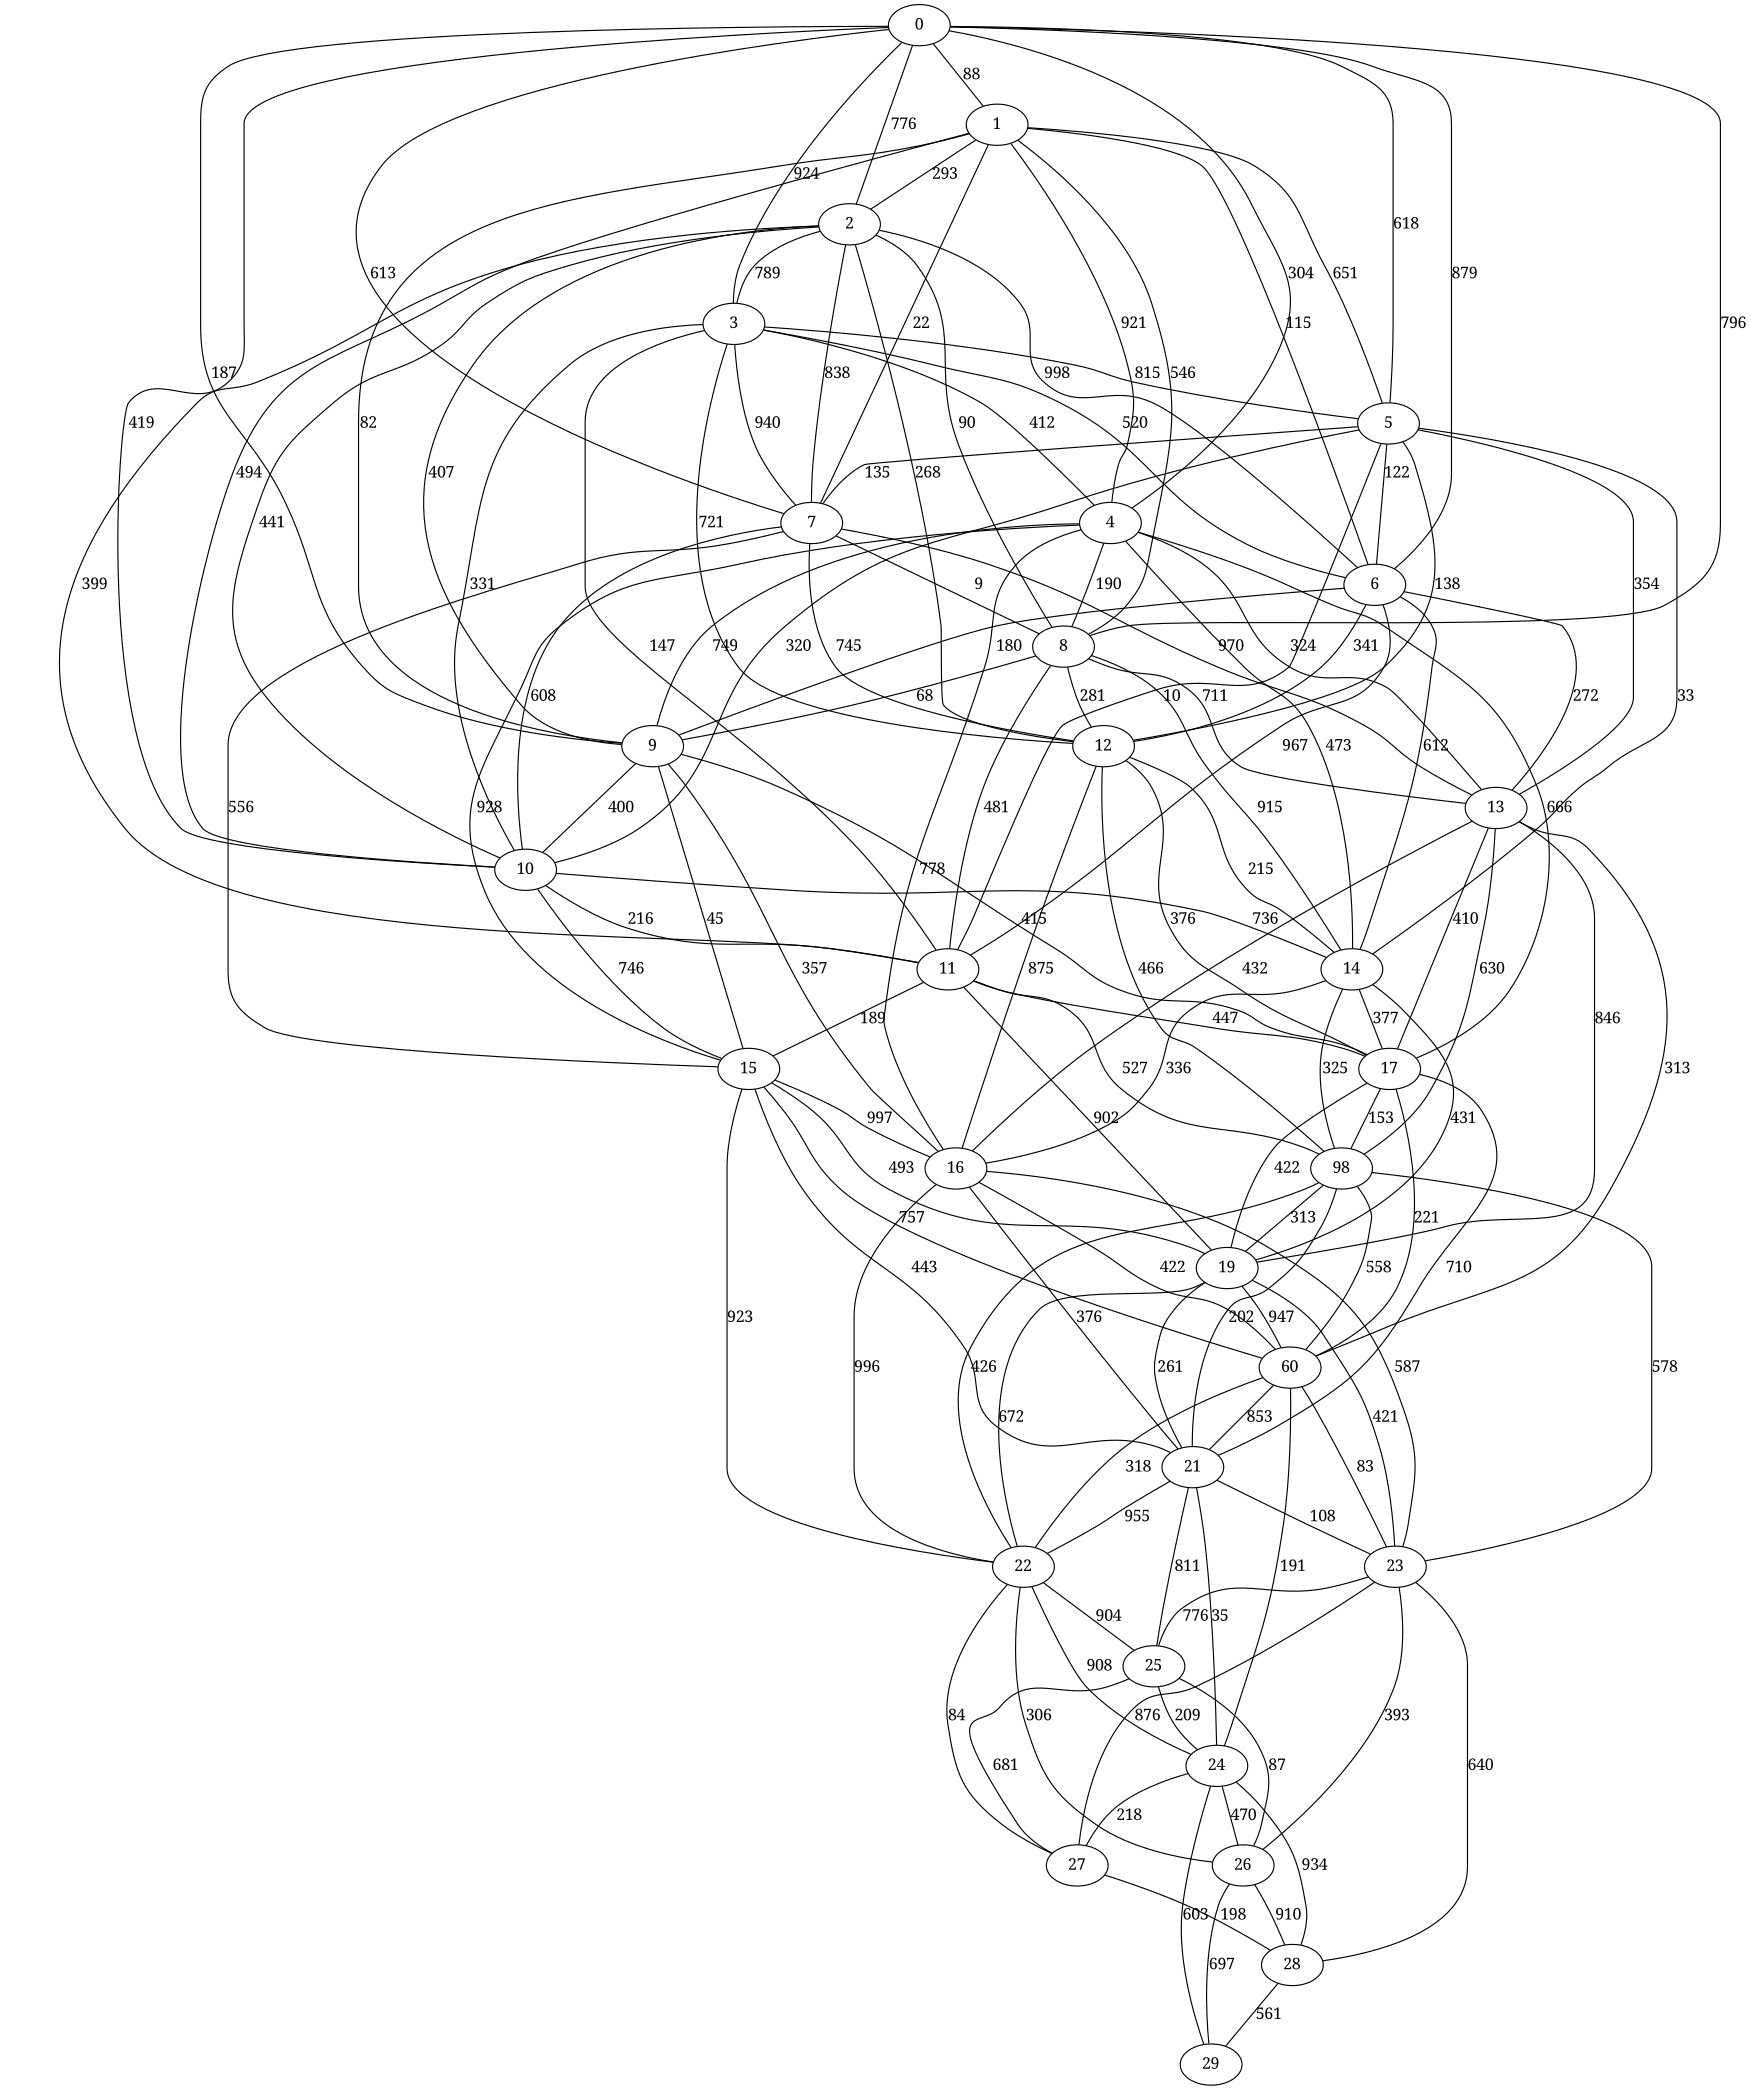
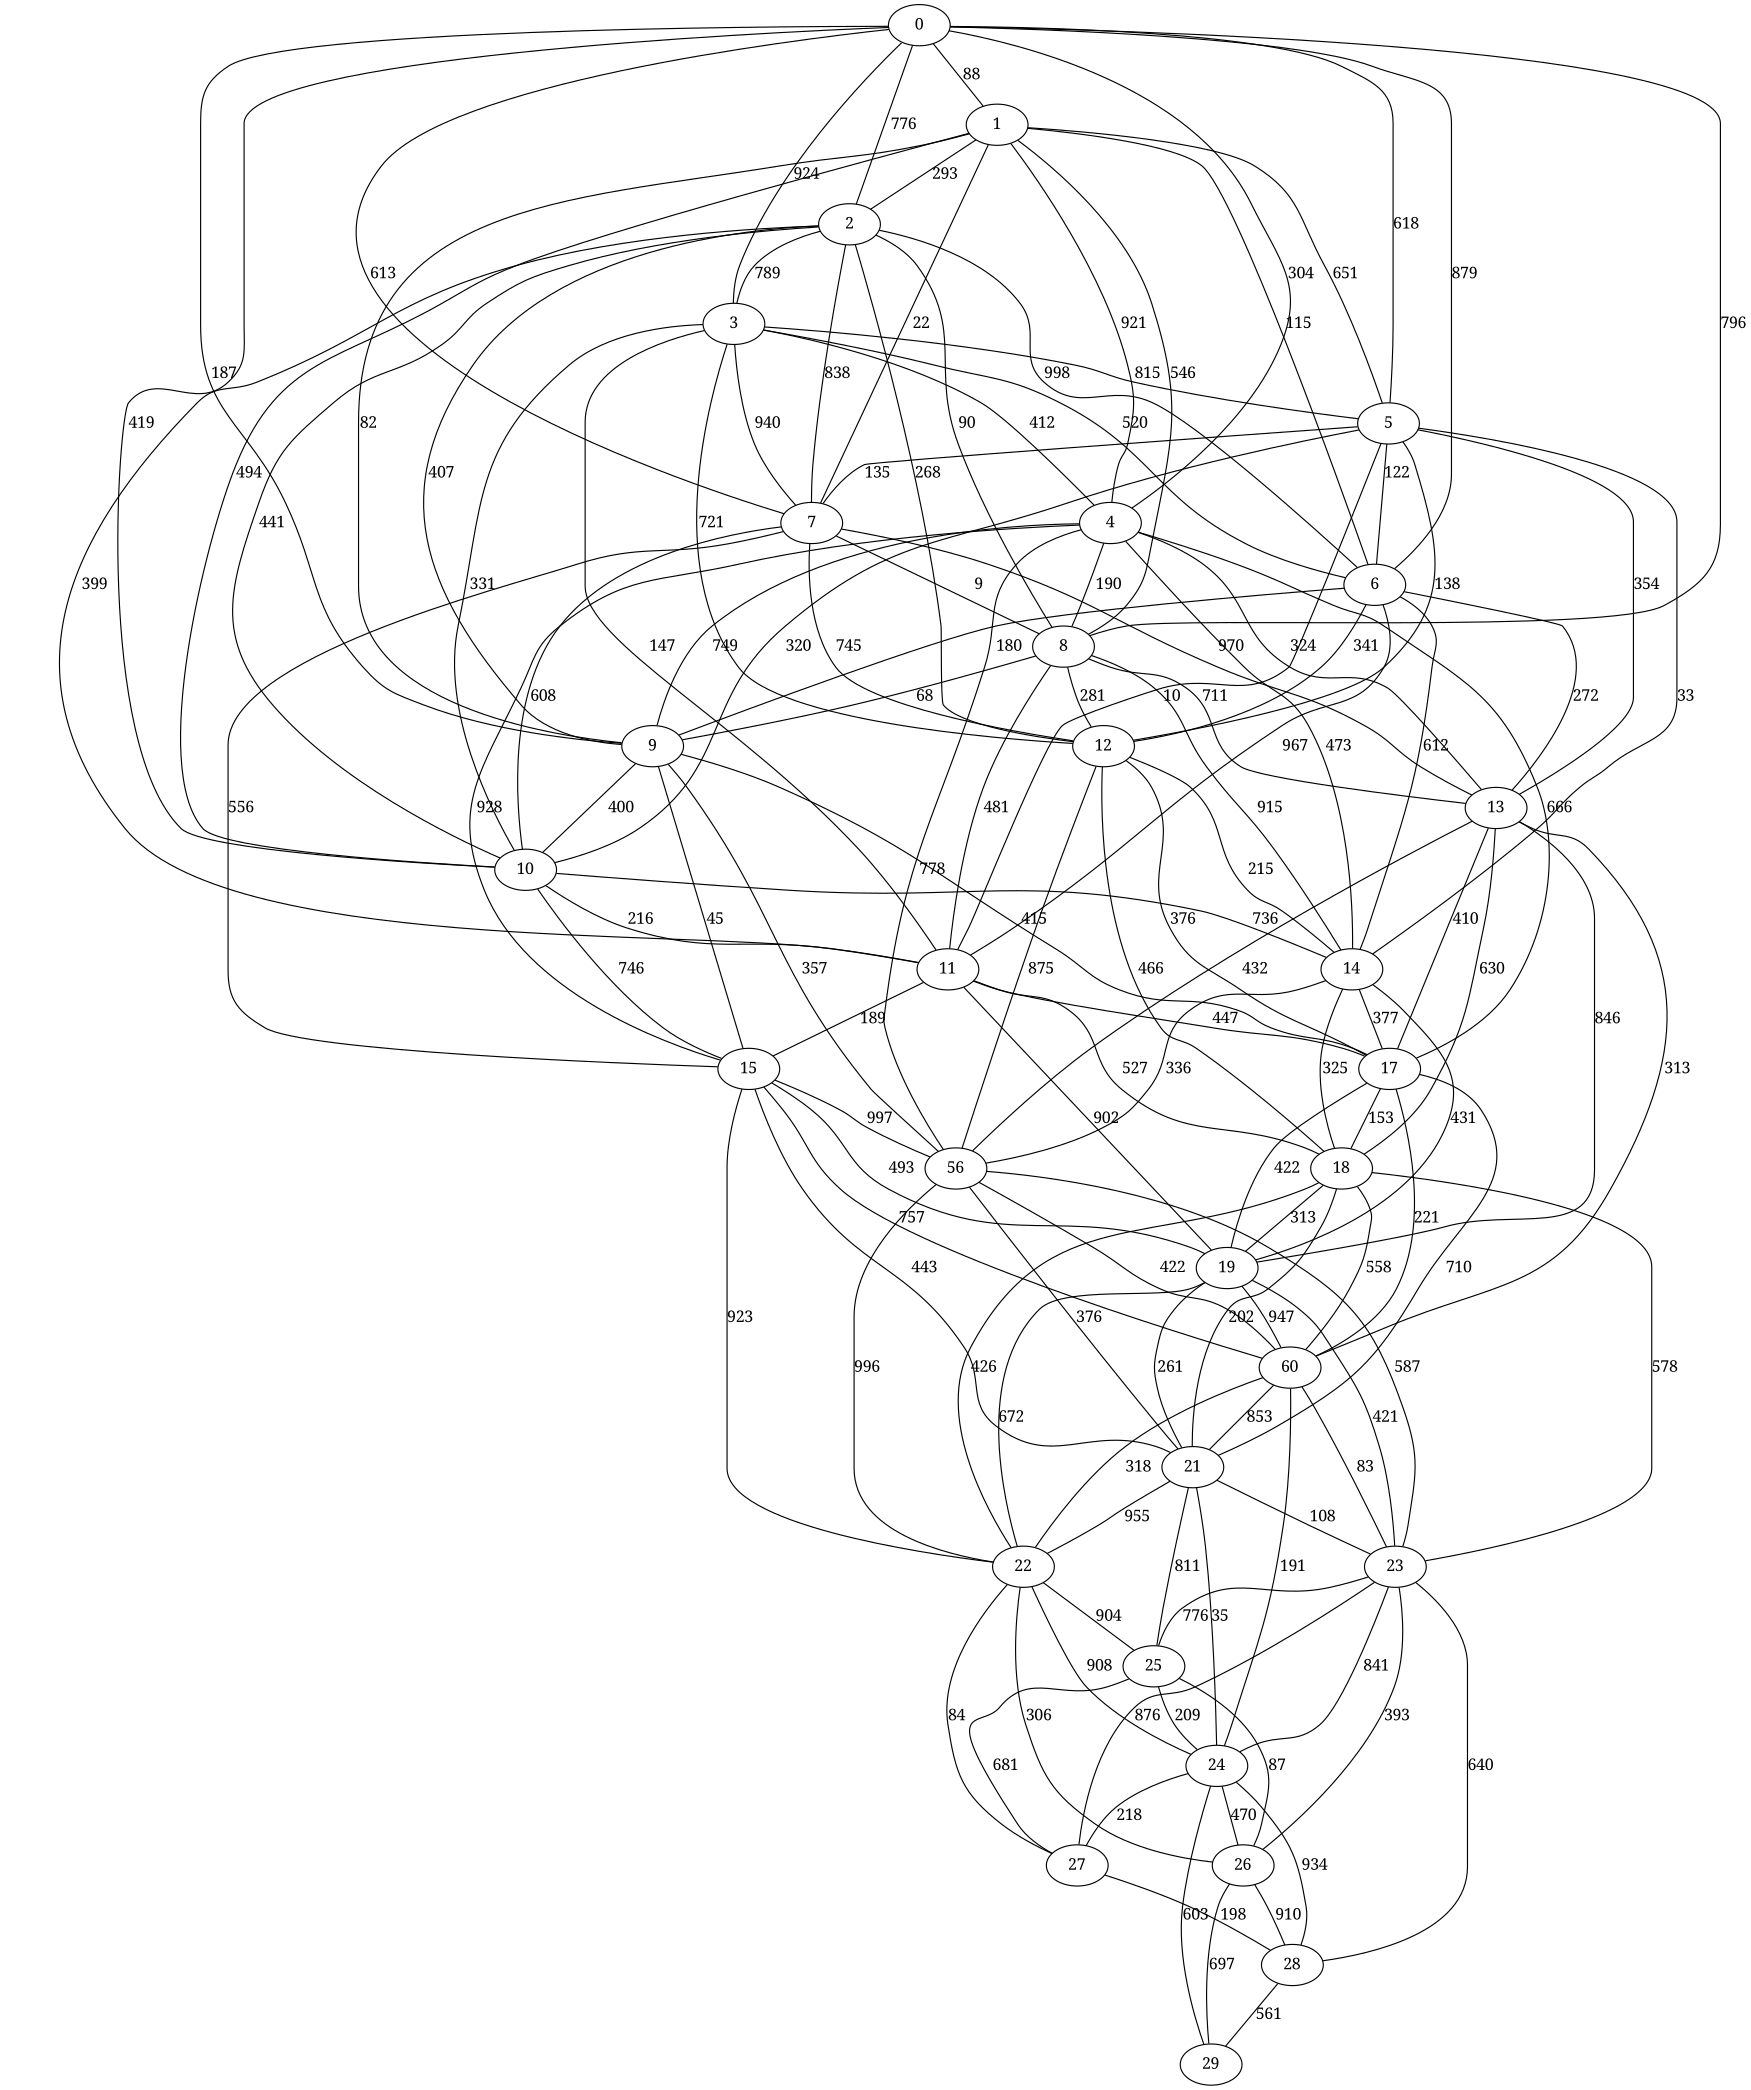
node "16": label "16" -> "56"
node "98": label "98" -> "18"
edge "23" -- "24": added, label "841"
